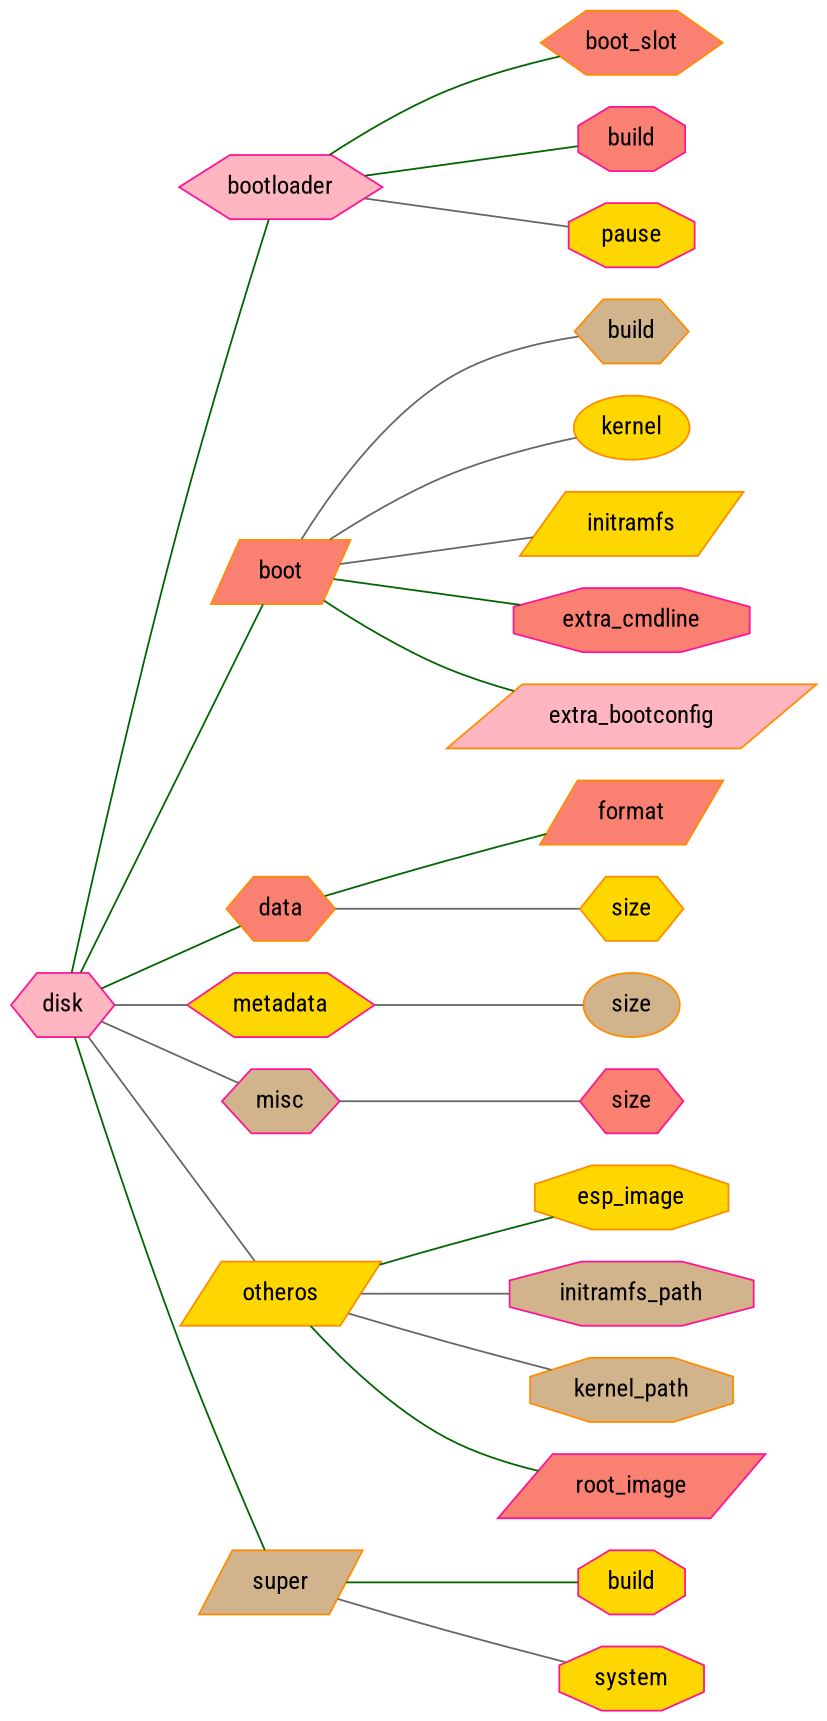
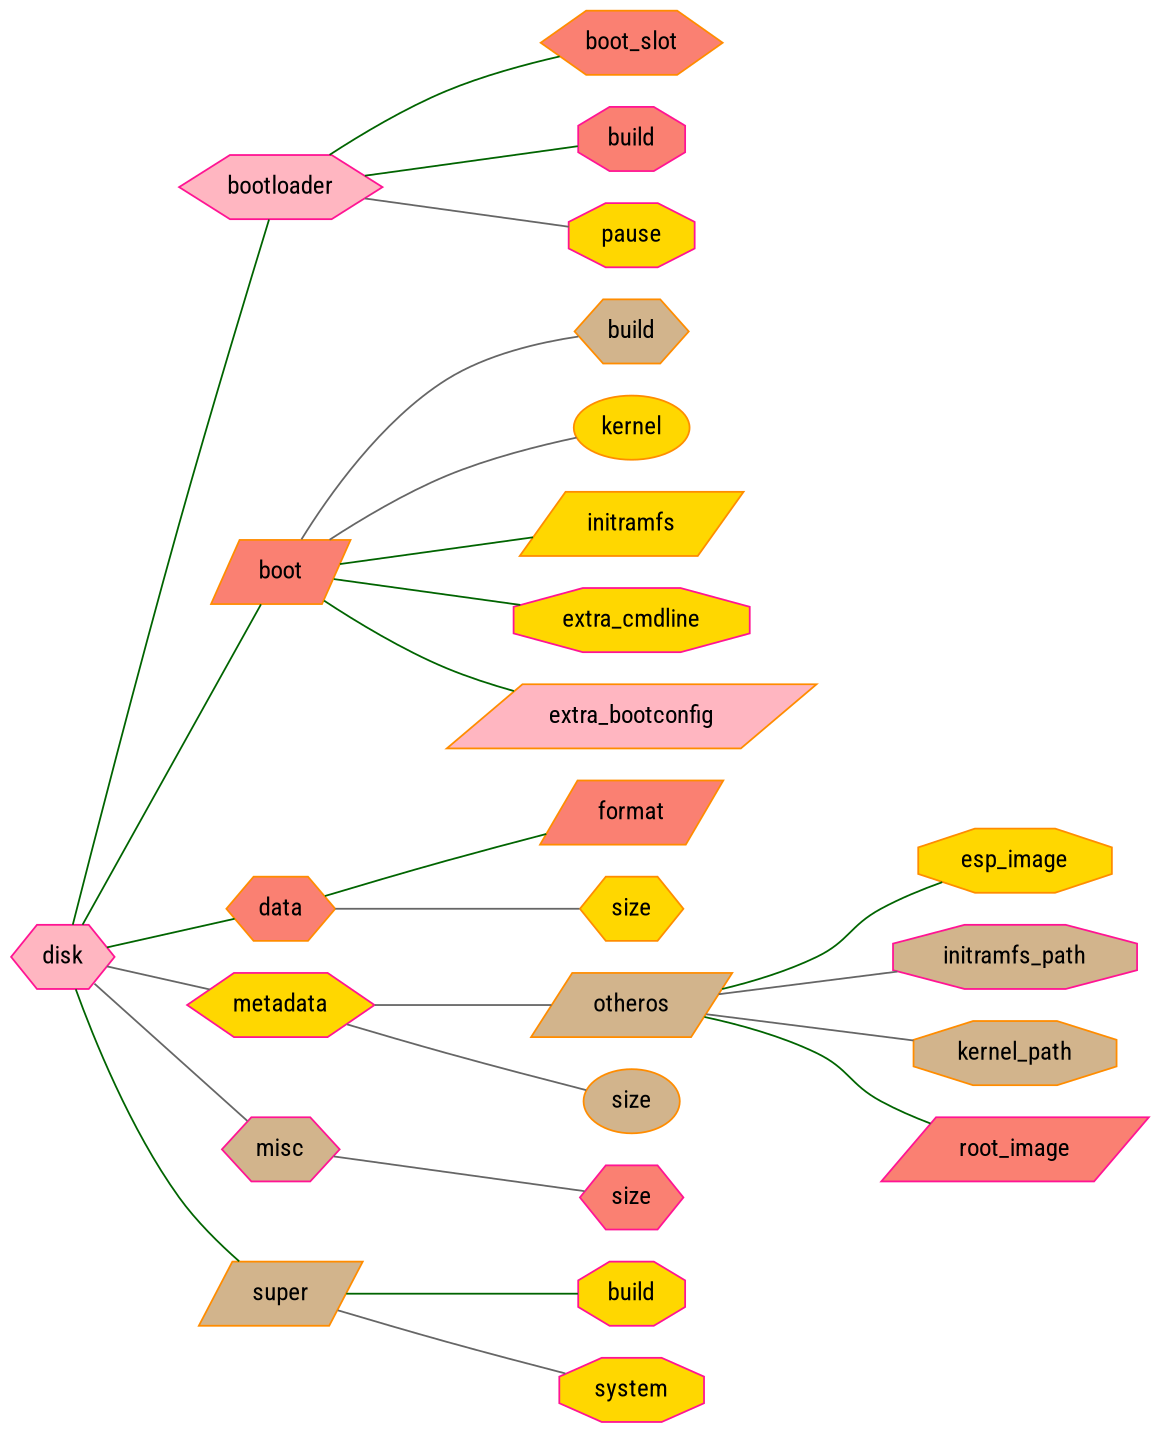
edge "initramfs" -- "boot": color gray40 -> darkgreen
node "extra_cmdline": fillcolor salmon -> gold
edge "disk" -- "otheros": now "metadata" -- "otheros"
node "otheros": fillcolor gold -> tan
